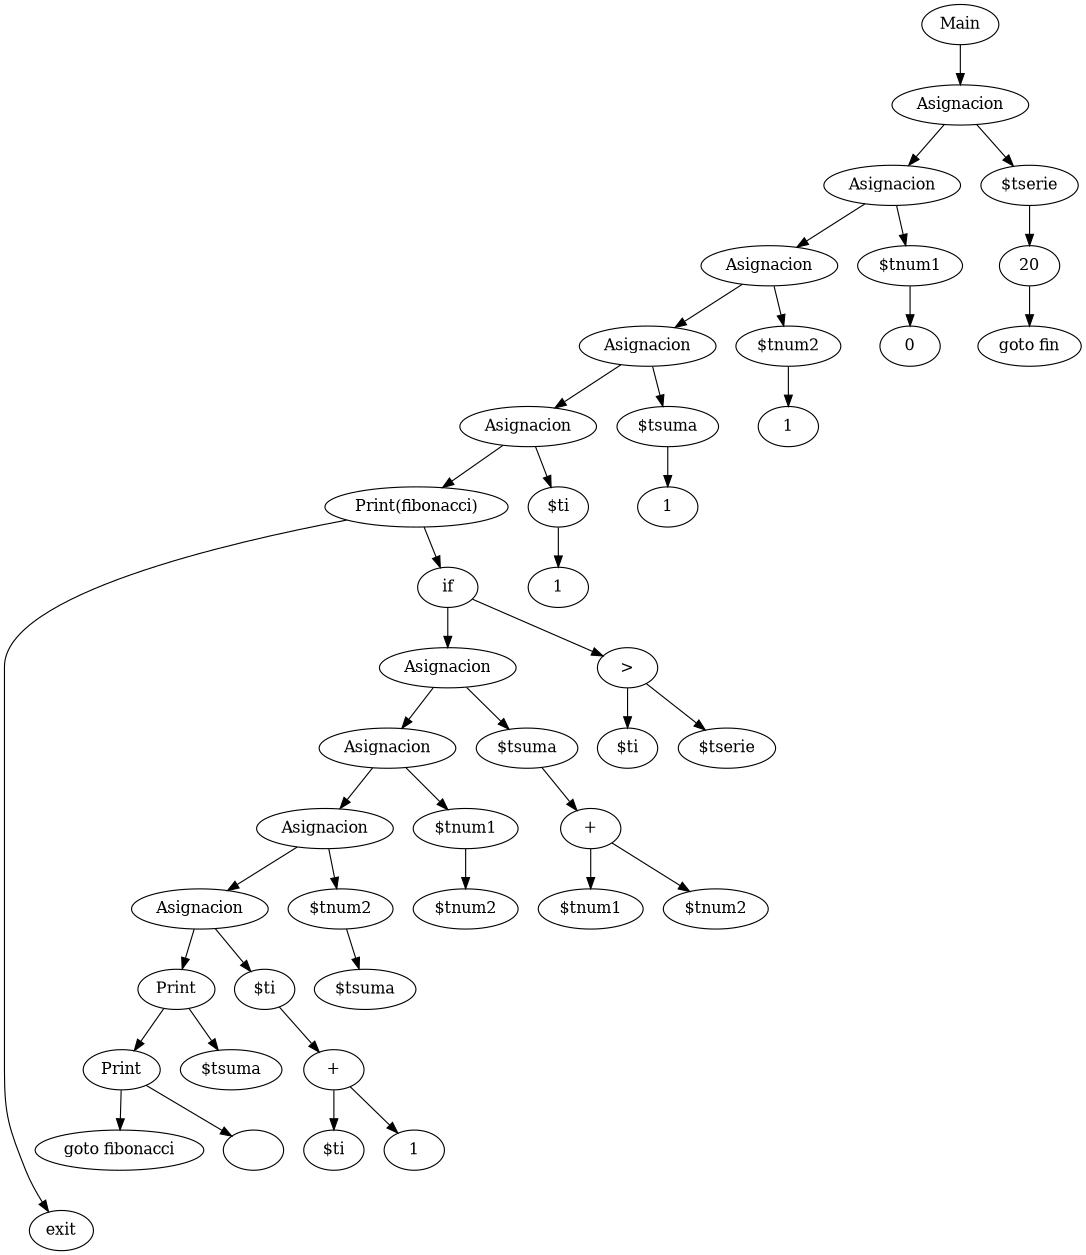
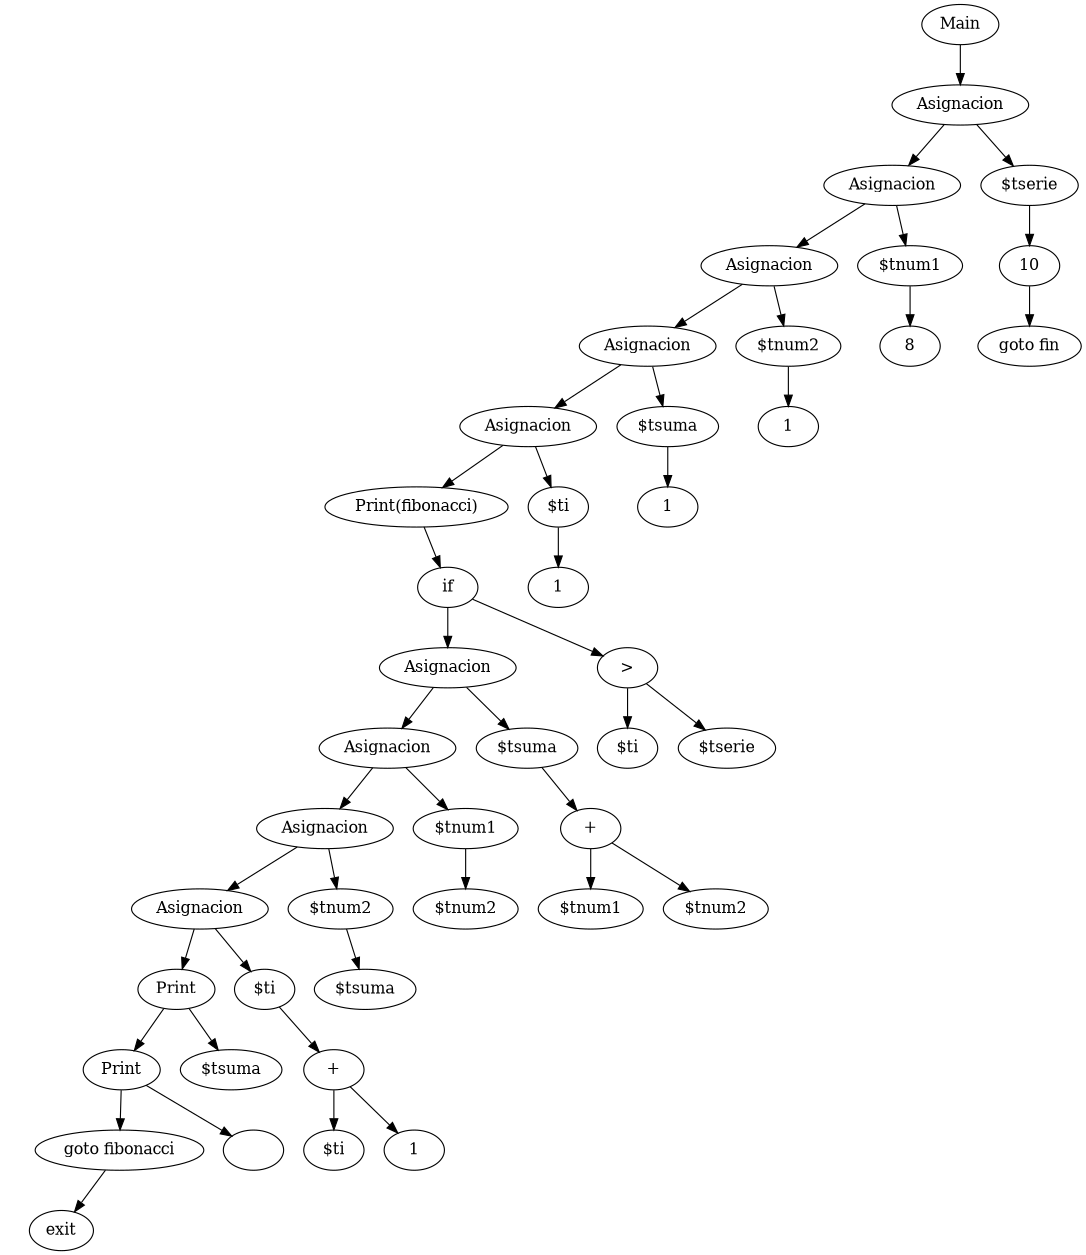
node "20": label "20" -> "10"
node "0": label "0" -> "8"
edge "Print(fibonacci)" -> "exit": now "goto fibonacci" -> "exit"
